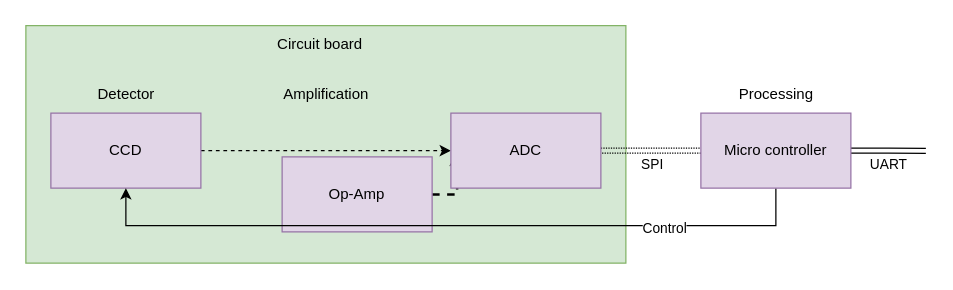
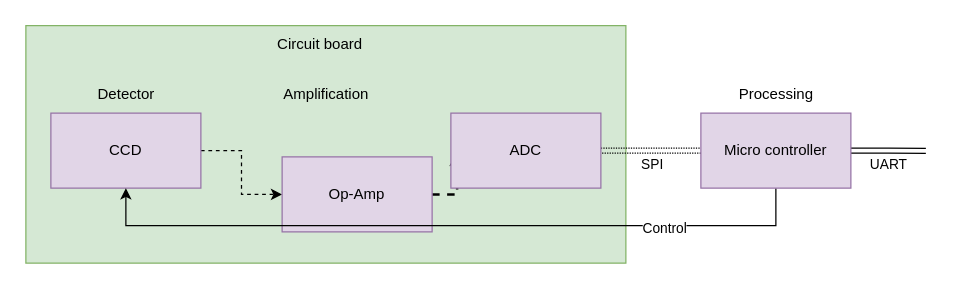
edge "CCD" -> "ADC": now "CCD" -> "Op-Amp"
